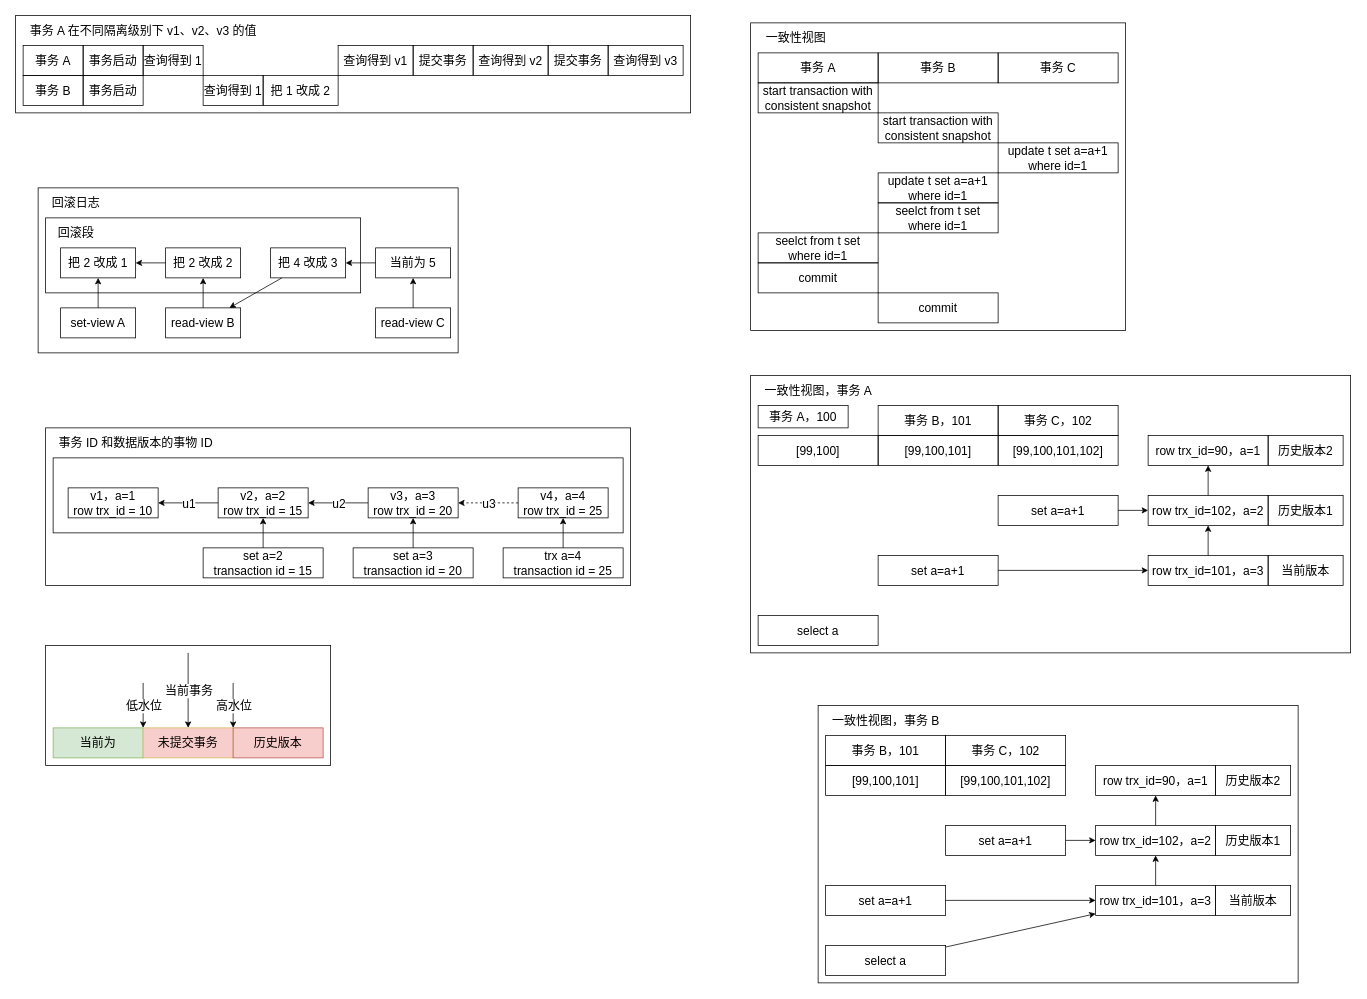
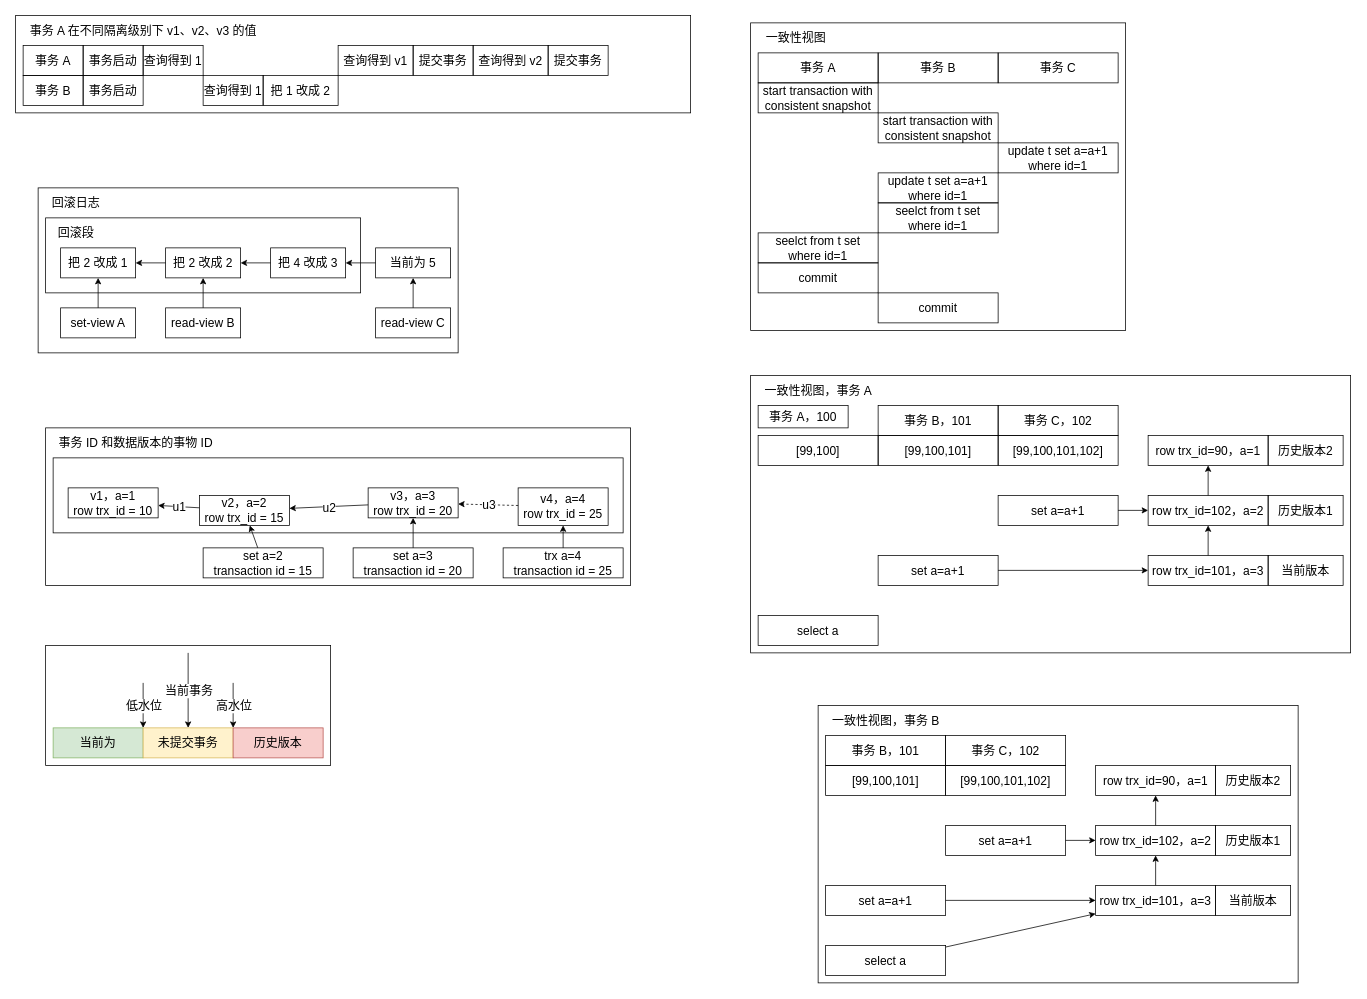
node "查询得到 v3": removed
edge "把 4 改成 3" -> "read-view B": now "把 4 改成 3" -> "把 2 改成 2"
node "v2，a=2 row trx_id = 15": moved (263, 503) -> (244, 510)
node "v4，a=4 row trx_id = 25": size 90x30 -> 90x38
node "未提交事务": fillcolor #f8cecc -> #fff2cc
